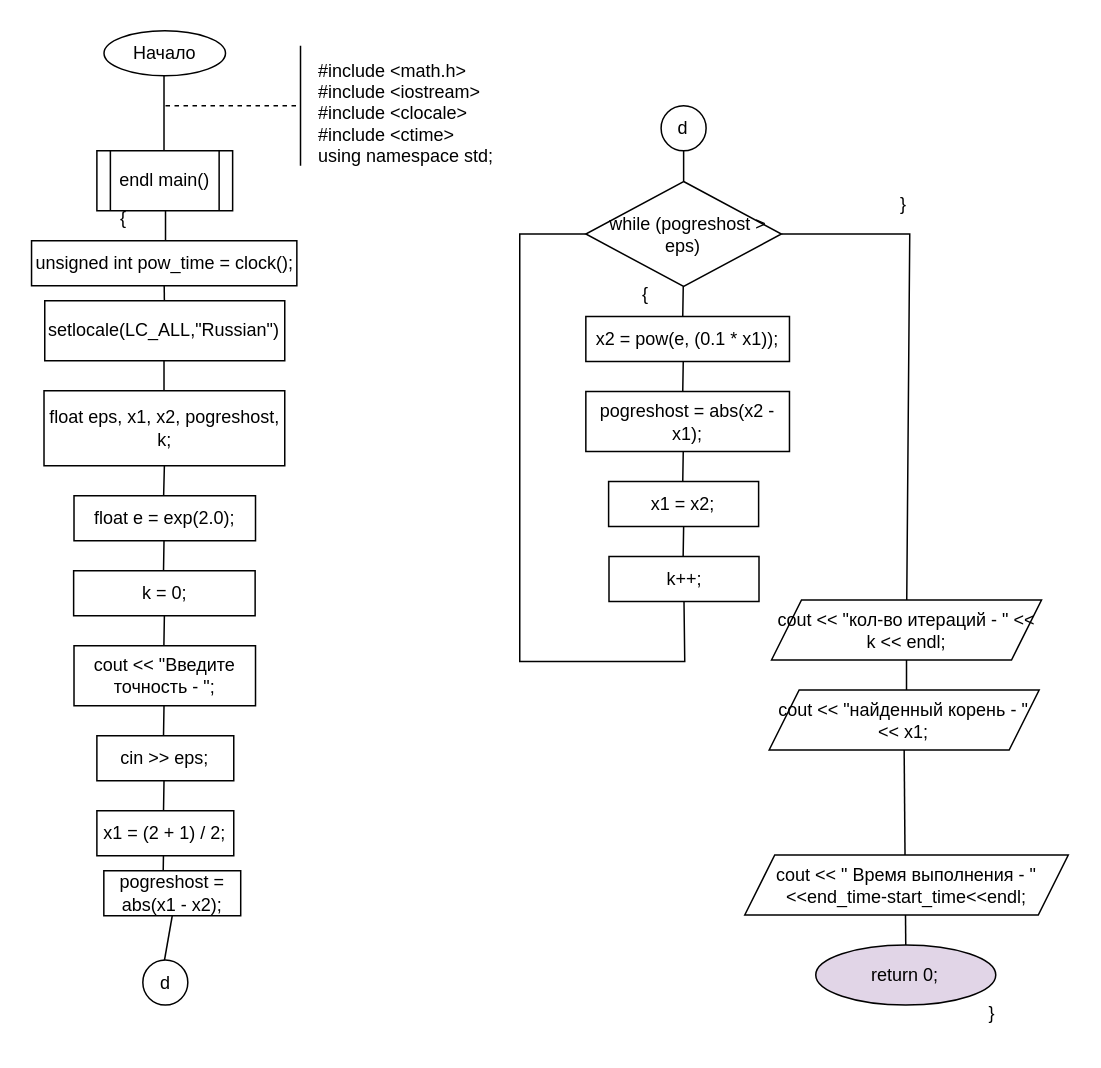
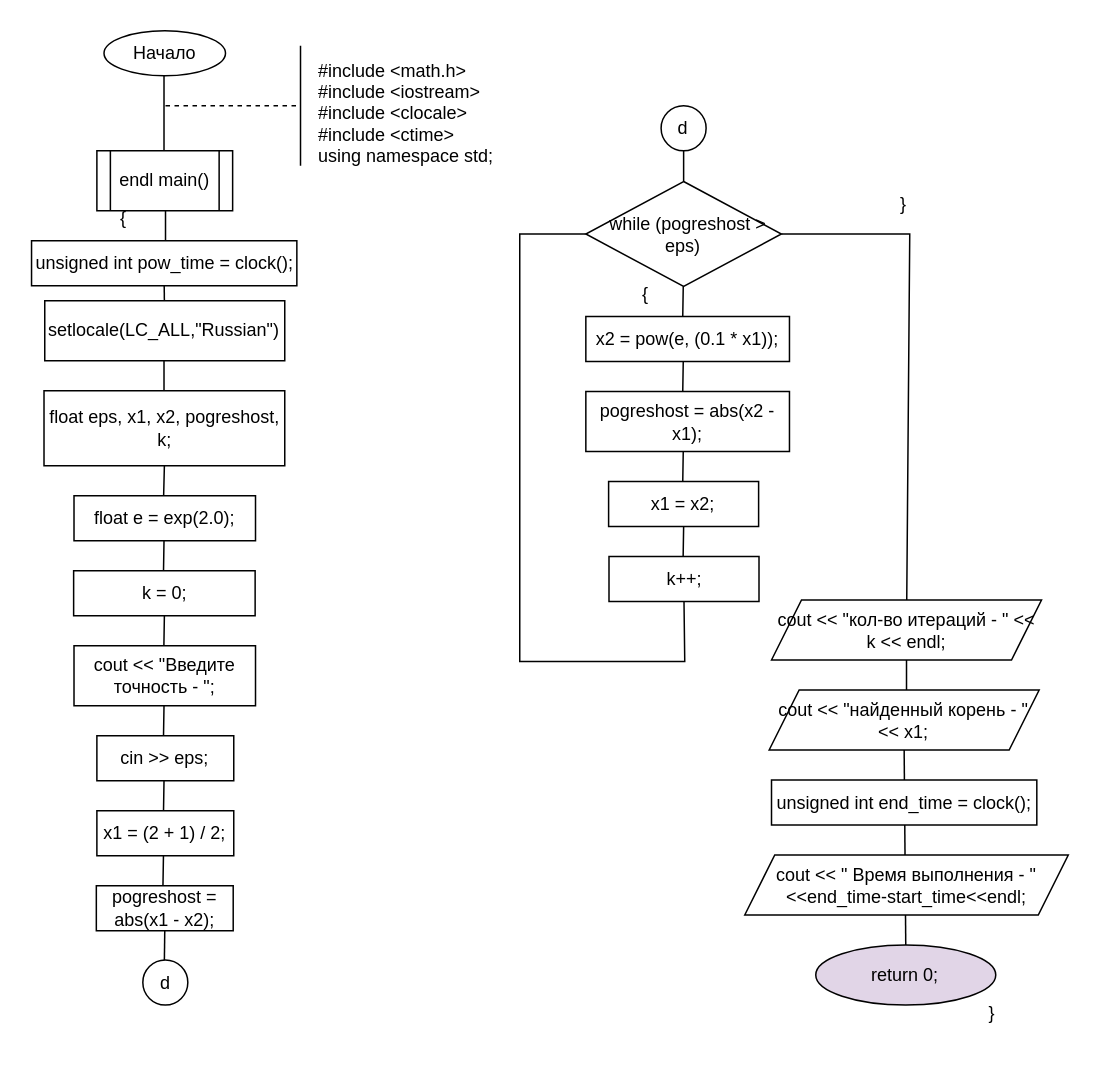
node "unsigned int end_time = clock();": added
node "pogreshost = abs(x1 - x2);": moved (172, 893) -> (165, 908)
